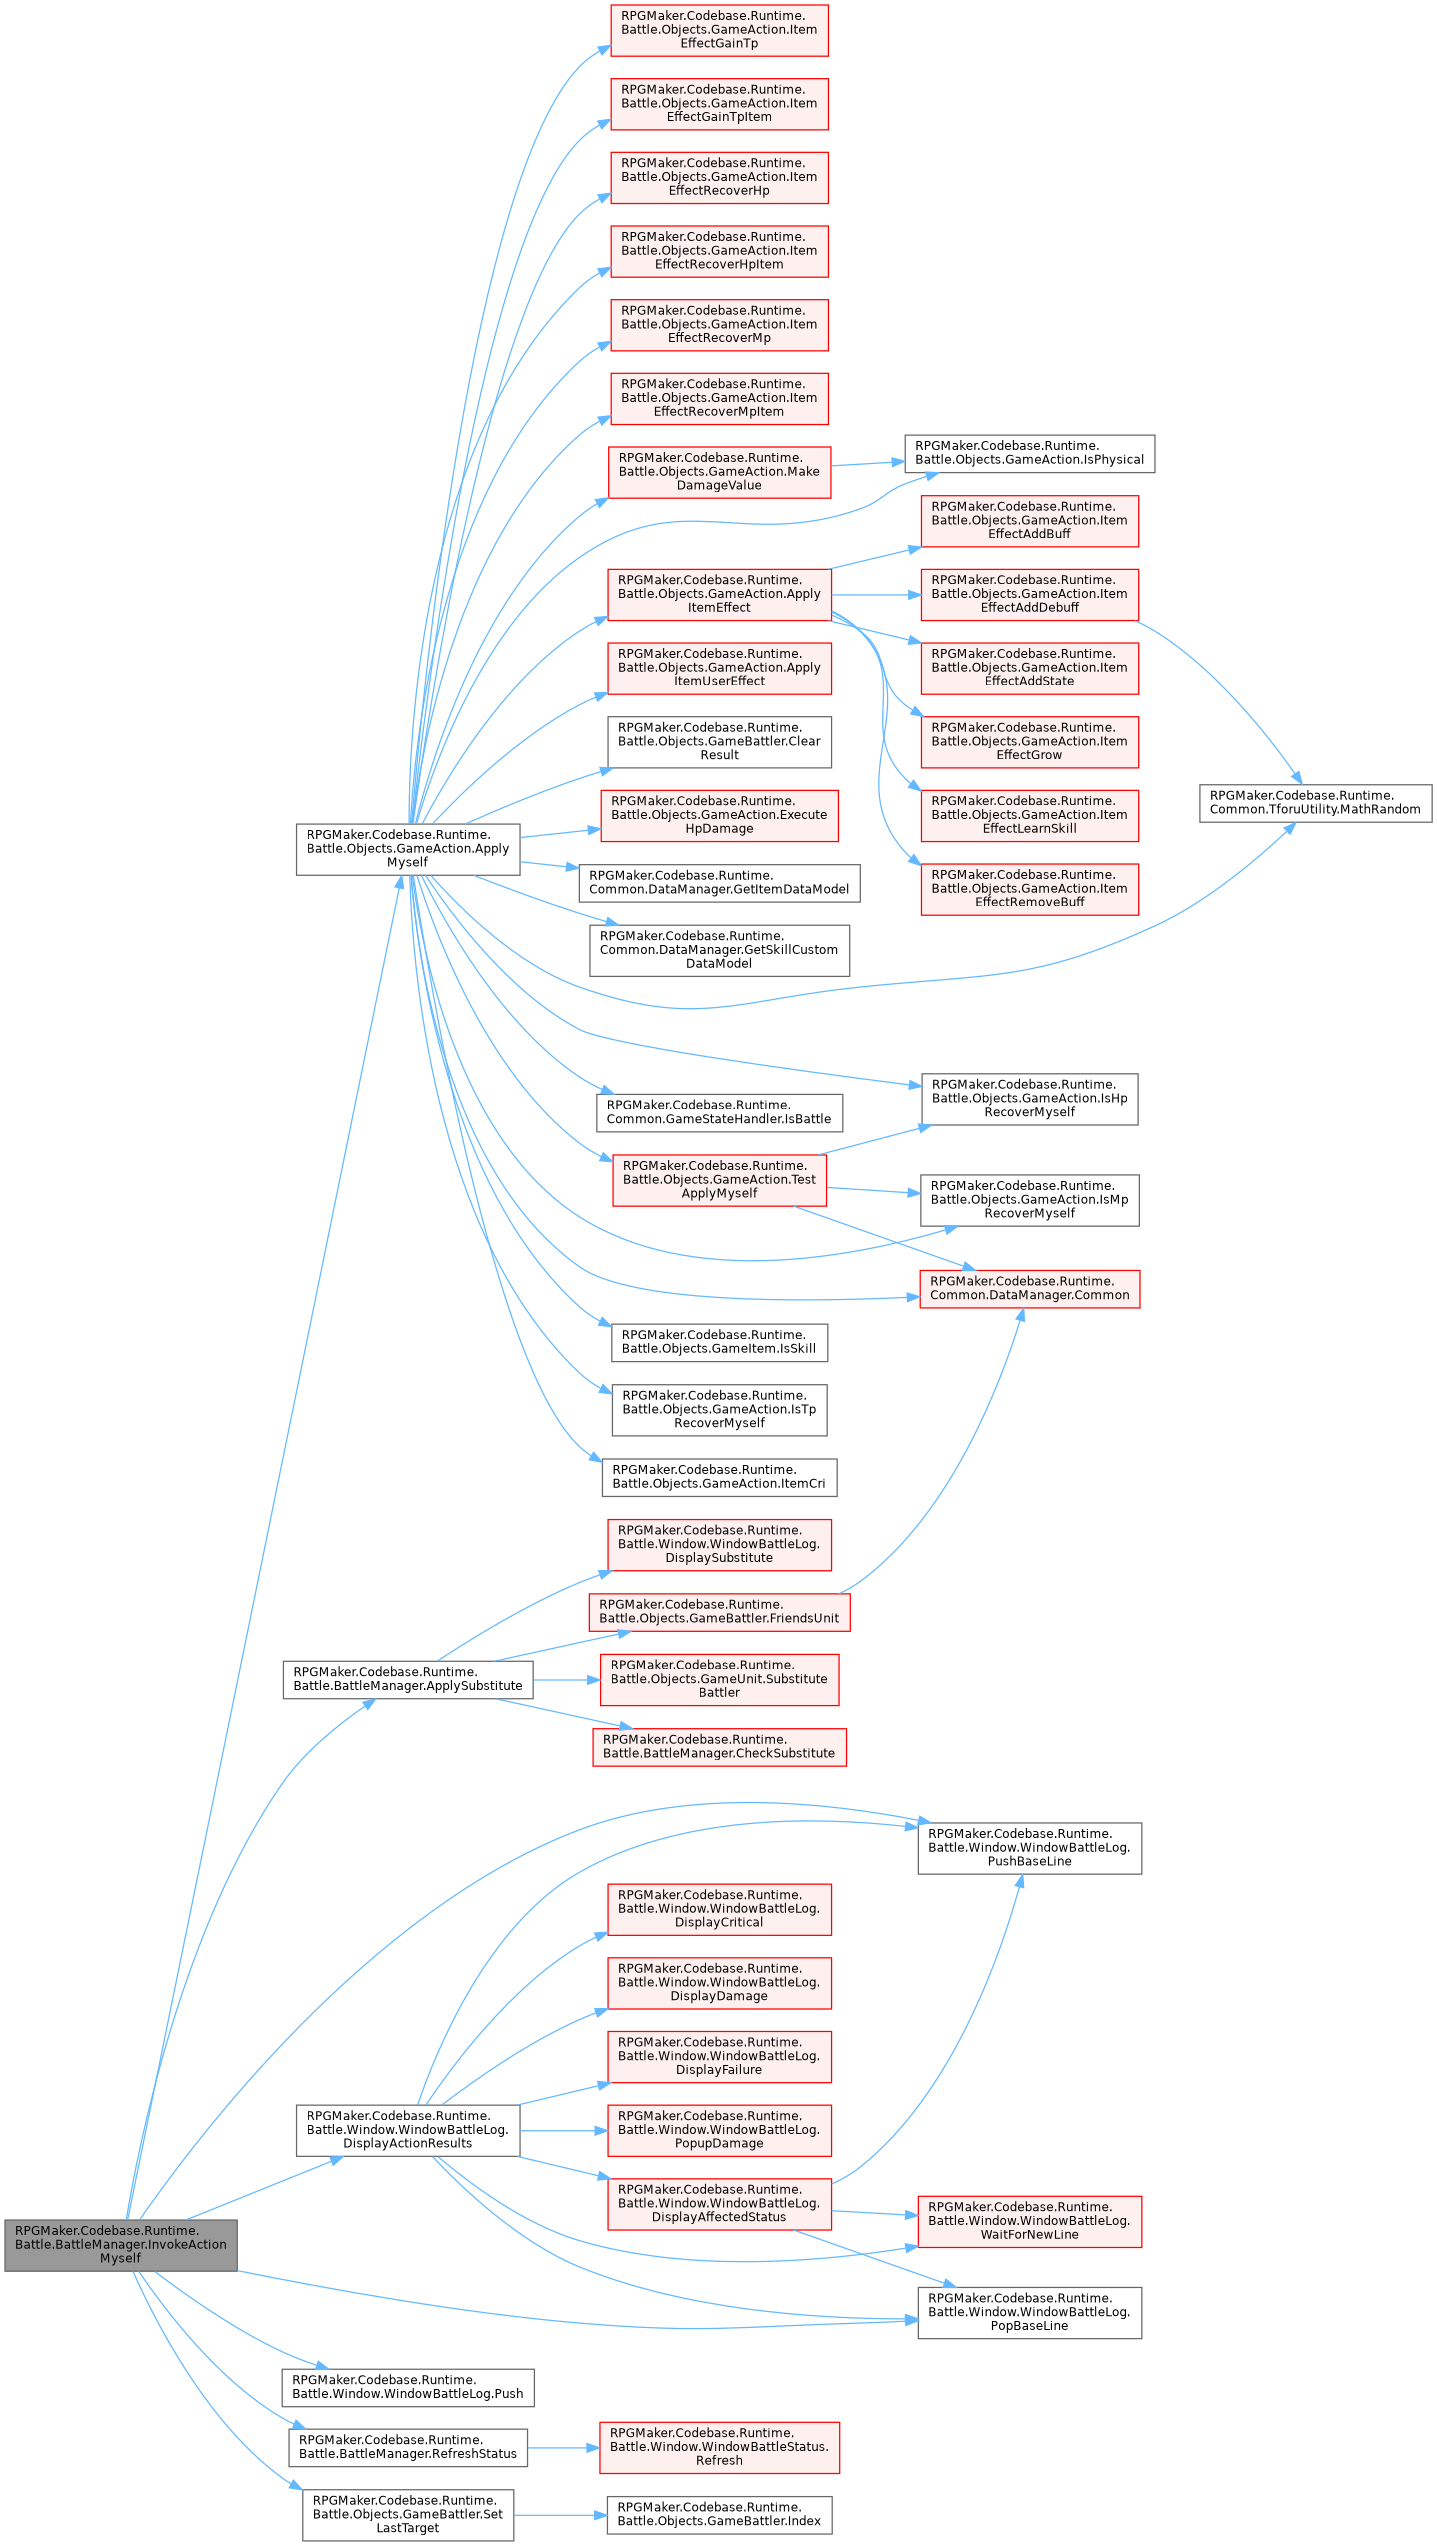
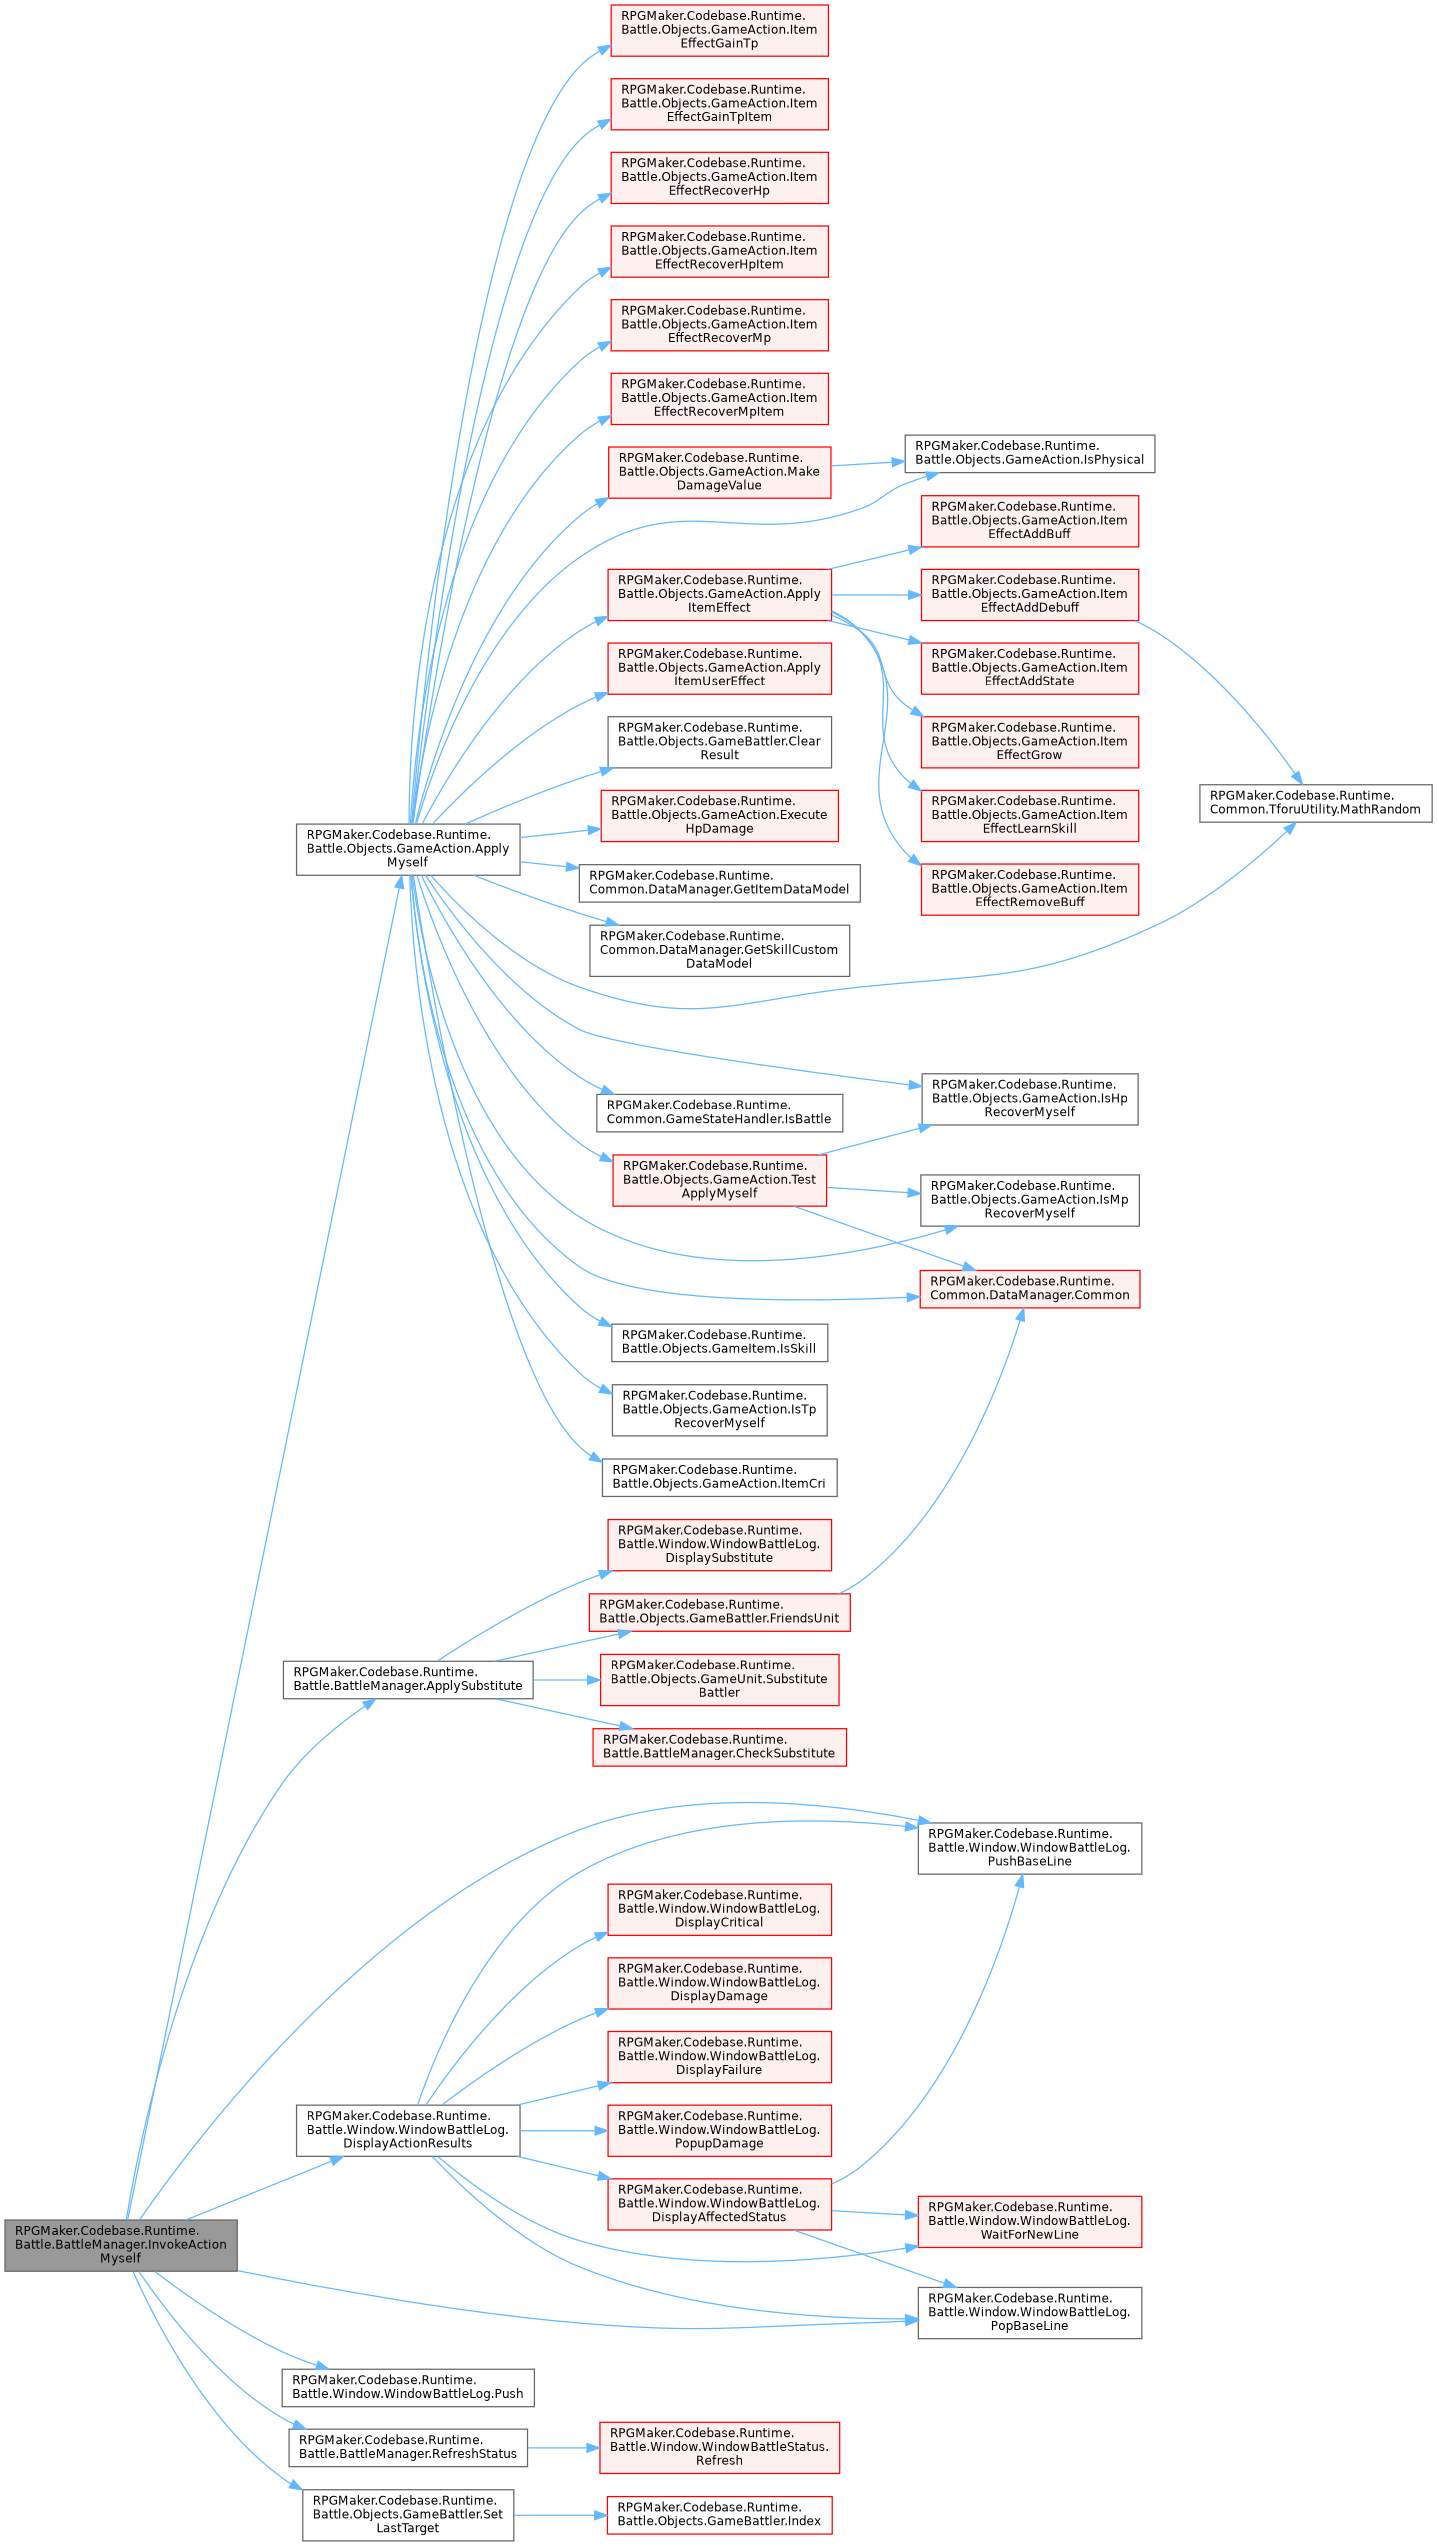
node "RPGMaker.Codebase.Runtime. Battle.Objects.GameBattler.Index": color grey40 -> red
